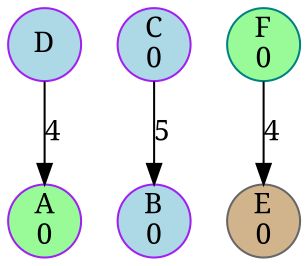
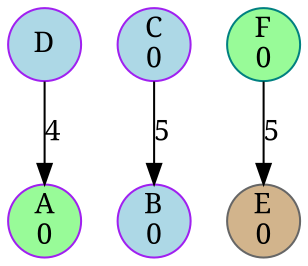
edge "F 0" -> "E 0": label "4" -> "5"
